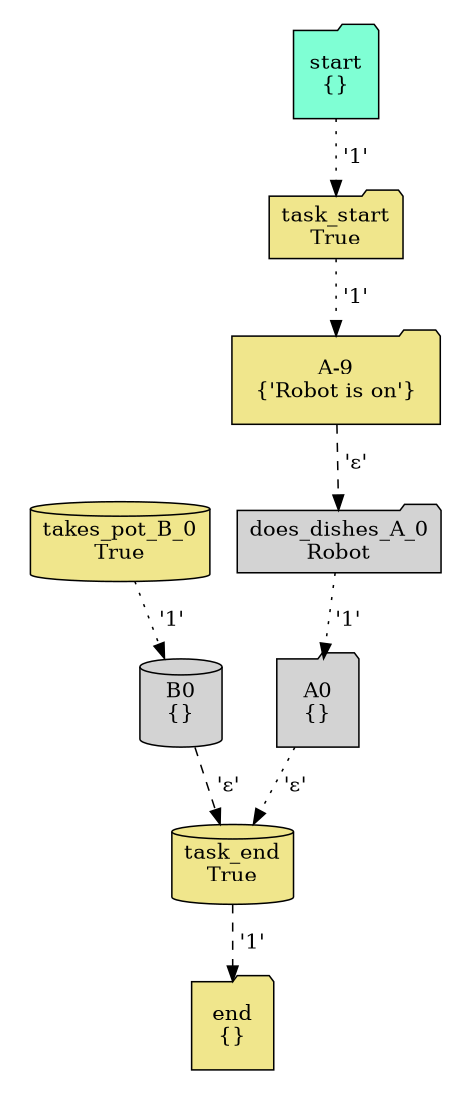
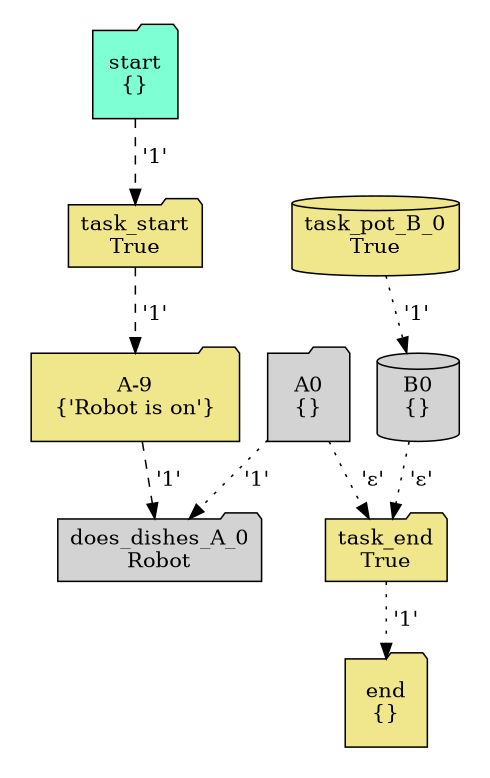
edge "start {}" -> "task_start True": style dotted -> dashed
edge "task_start True" -> "A-9 {'Robot is on'}": style dotted -> dashed
edge "A-9 {'Robot is on'}" -> "does_dishes_A_0 Robot": label " 'ε' " -> " '1' "
node "takes_pot_B_0 True": label "takes_pot_B_0 True" -> "task_pot_B_0 True"
edge "does_dishes_A_0 Robot" -> "A0 {}": reversed
edge "B0 {}" -> "task_end True": style dashed -> dotted
node "task_end True": shape cylinder -> folder
edge "task_end True" -> "end {}": style dashed -> dotted
